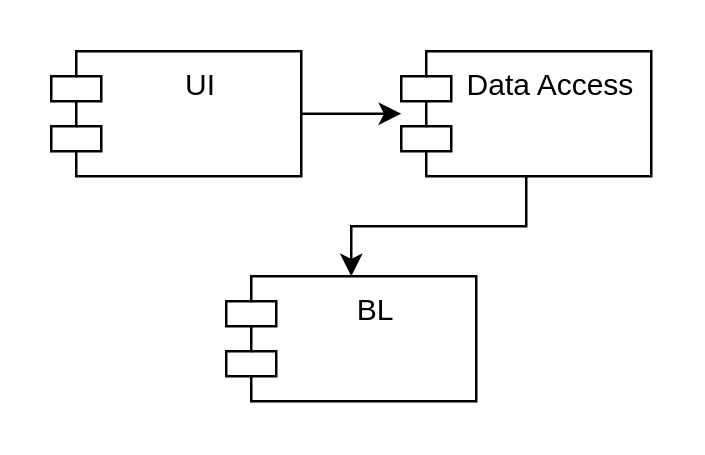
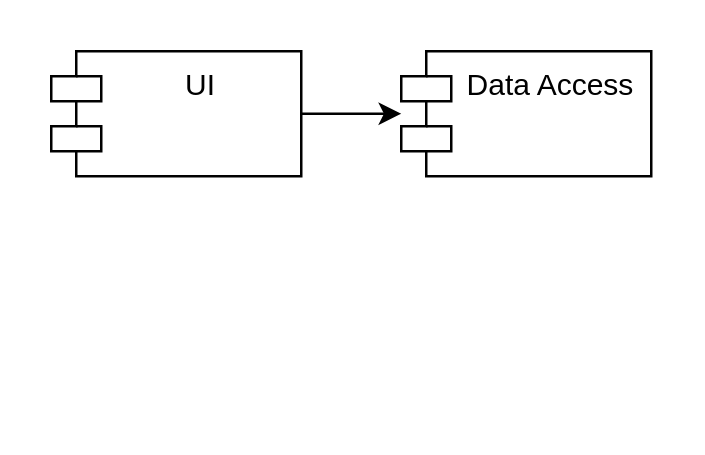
edge "Data Access" -> "BL": removed
node "BL": removed
